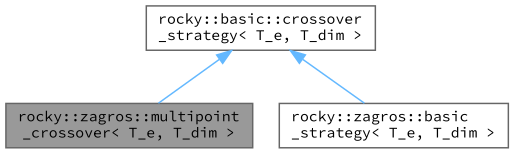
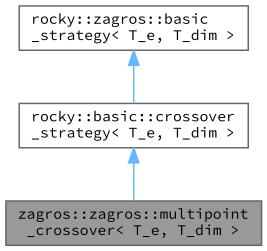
edge "rocky::zagros::basic _strategy< T_e, T_dim >" -> "rocky::basic::crossover _strategy< T_e, T_dim >": reversed
node "rocky::zagros::multipoint _crossover< T_e, T_dim >": label "rocky::zagros::multipoint _crossover< T_e, T_dim >" -> "zagros::zagros::multipoint _crossover< T_e, T_dim >"
